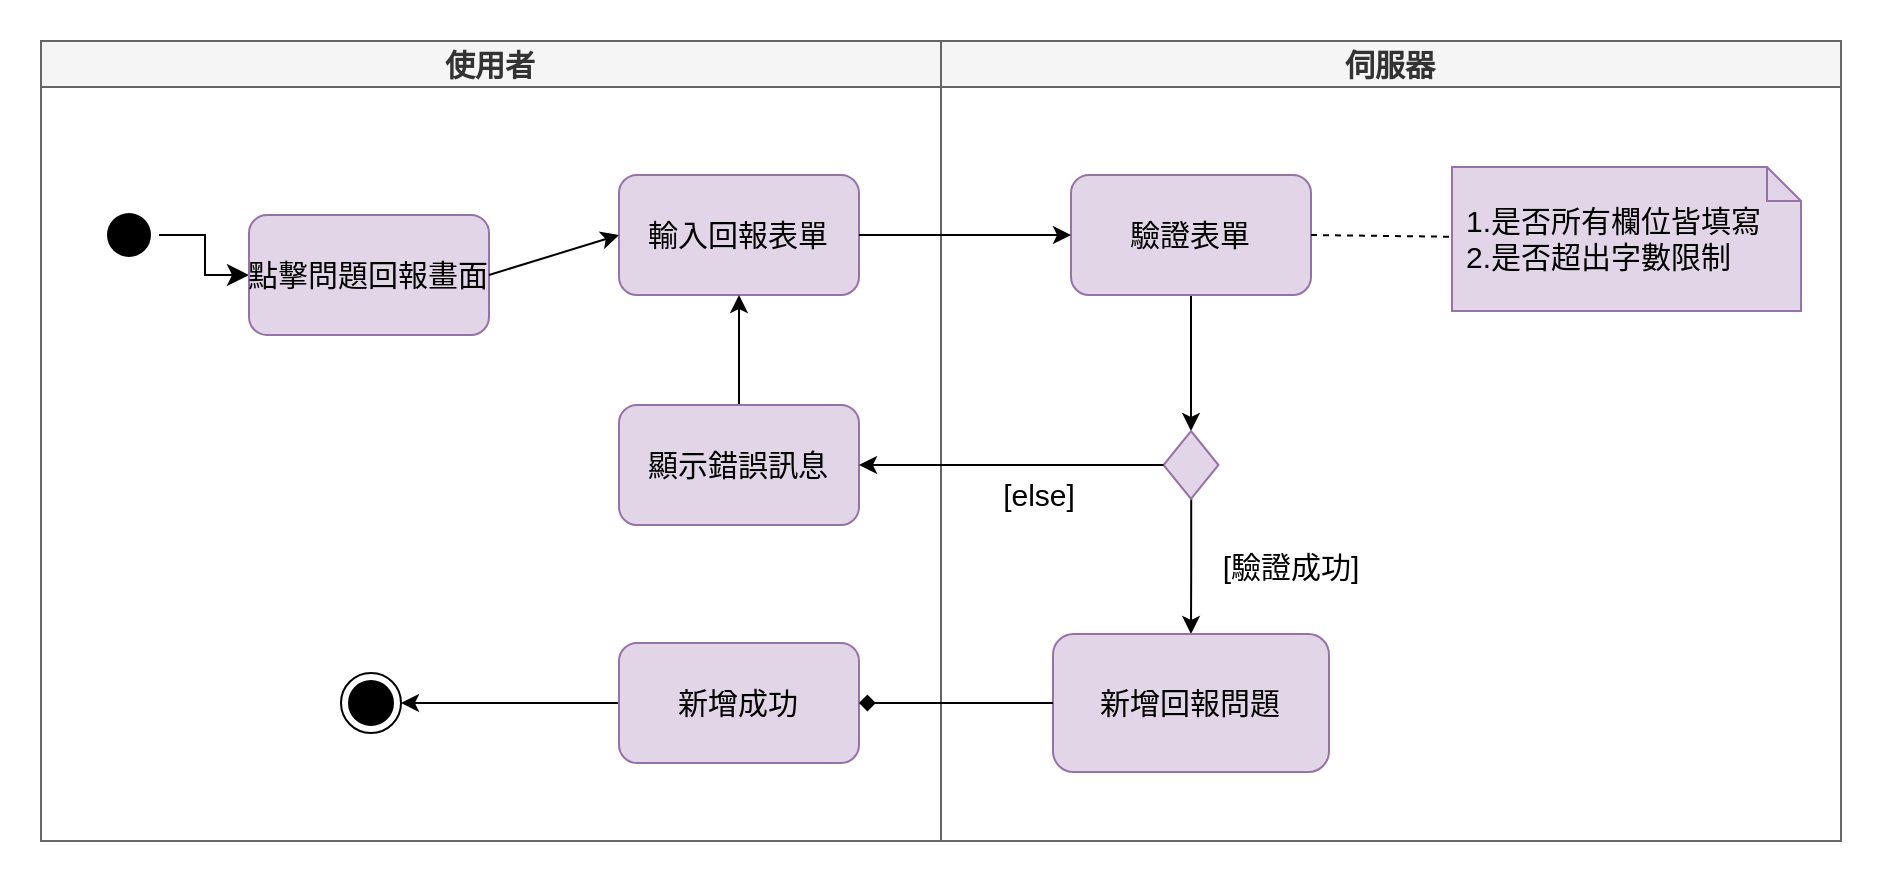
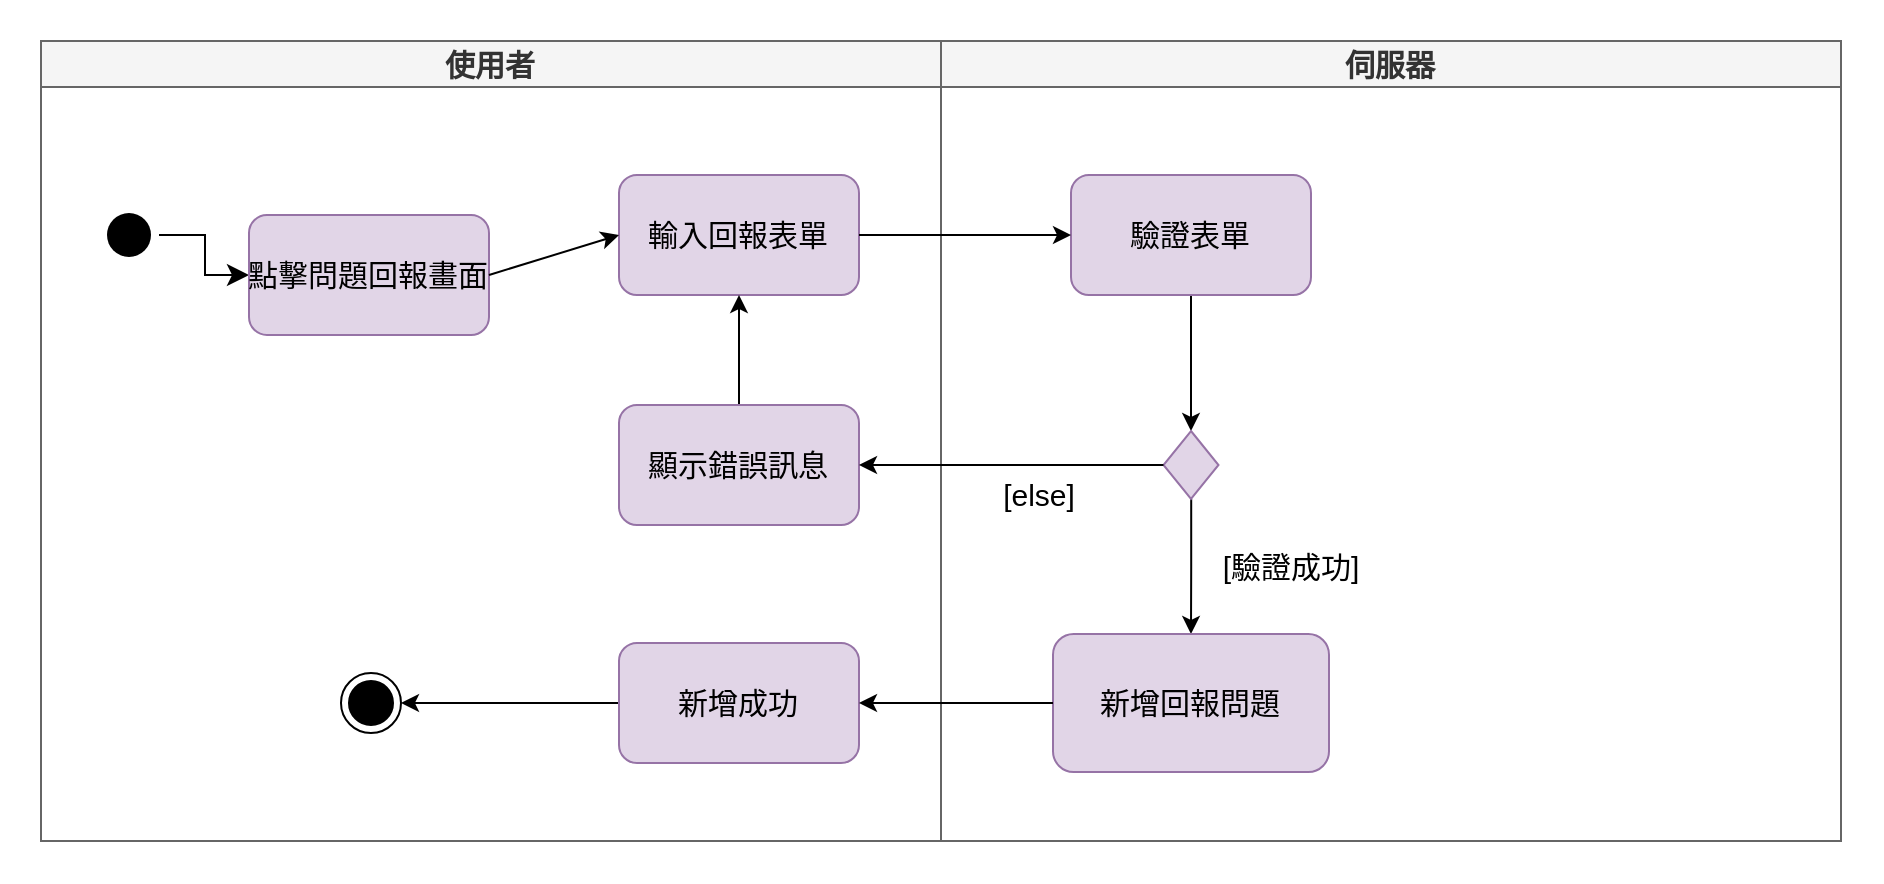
edge "驗證表單" -- "1.是否所有欄位皆填寫 2.是否超出字數限制": removed
node "1.是否所有欄位皆填寫 2.是否超出字數限制": removed
edge "新增回報問題" -> "新增成功": arrowhead diamond -> classic
